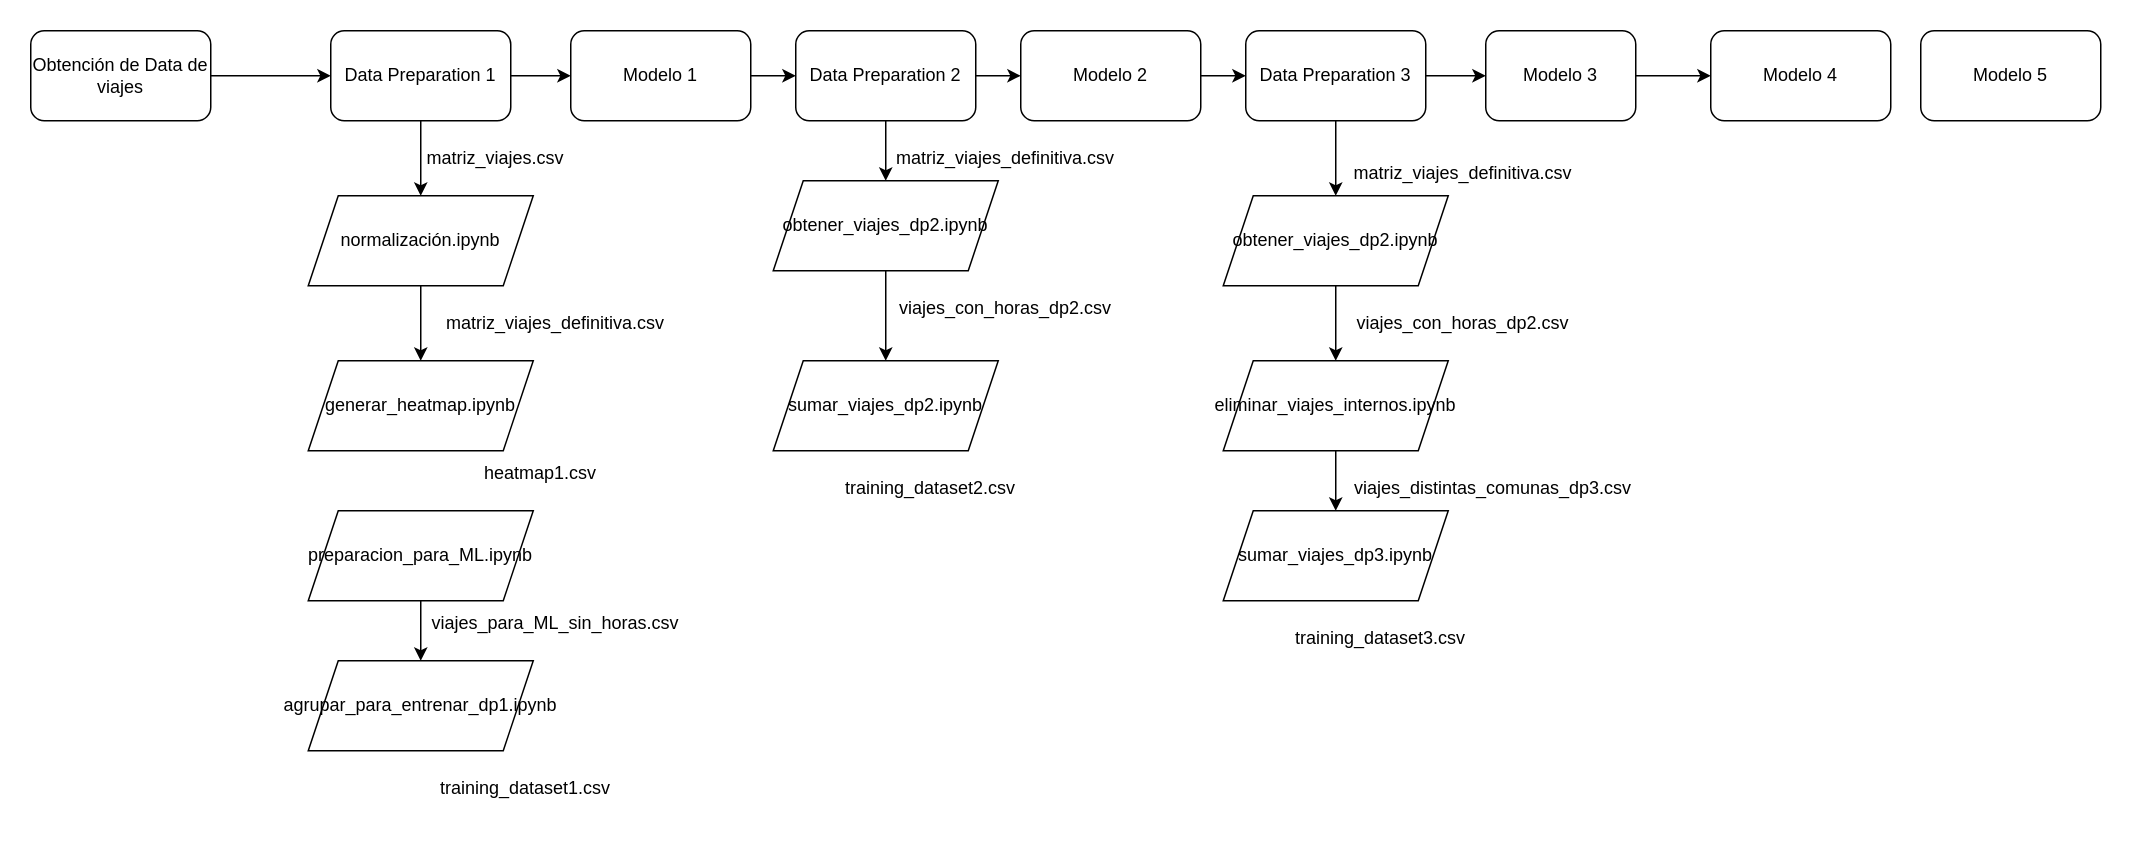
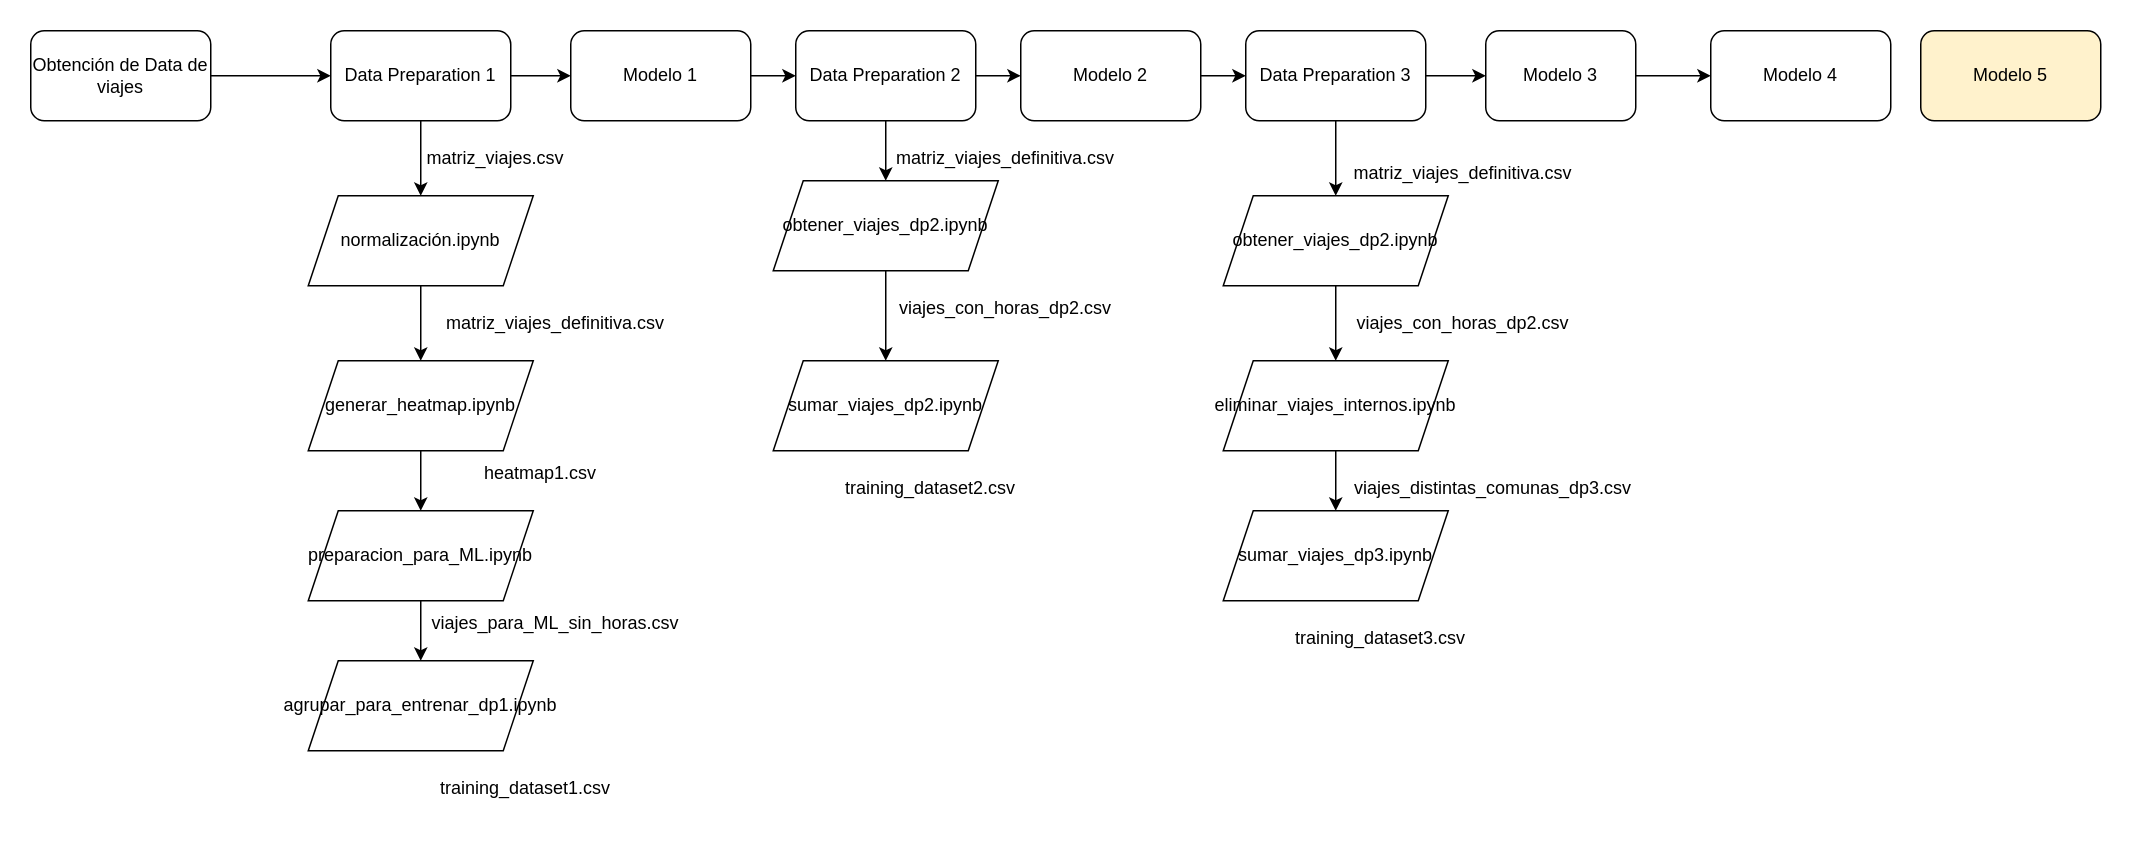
node "Modelo 5": fillcolor #ffffff -> #fff2cc
edge "generar_heatmap.ipynb" -> "preparacion_para_ML.ipynb": added
